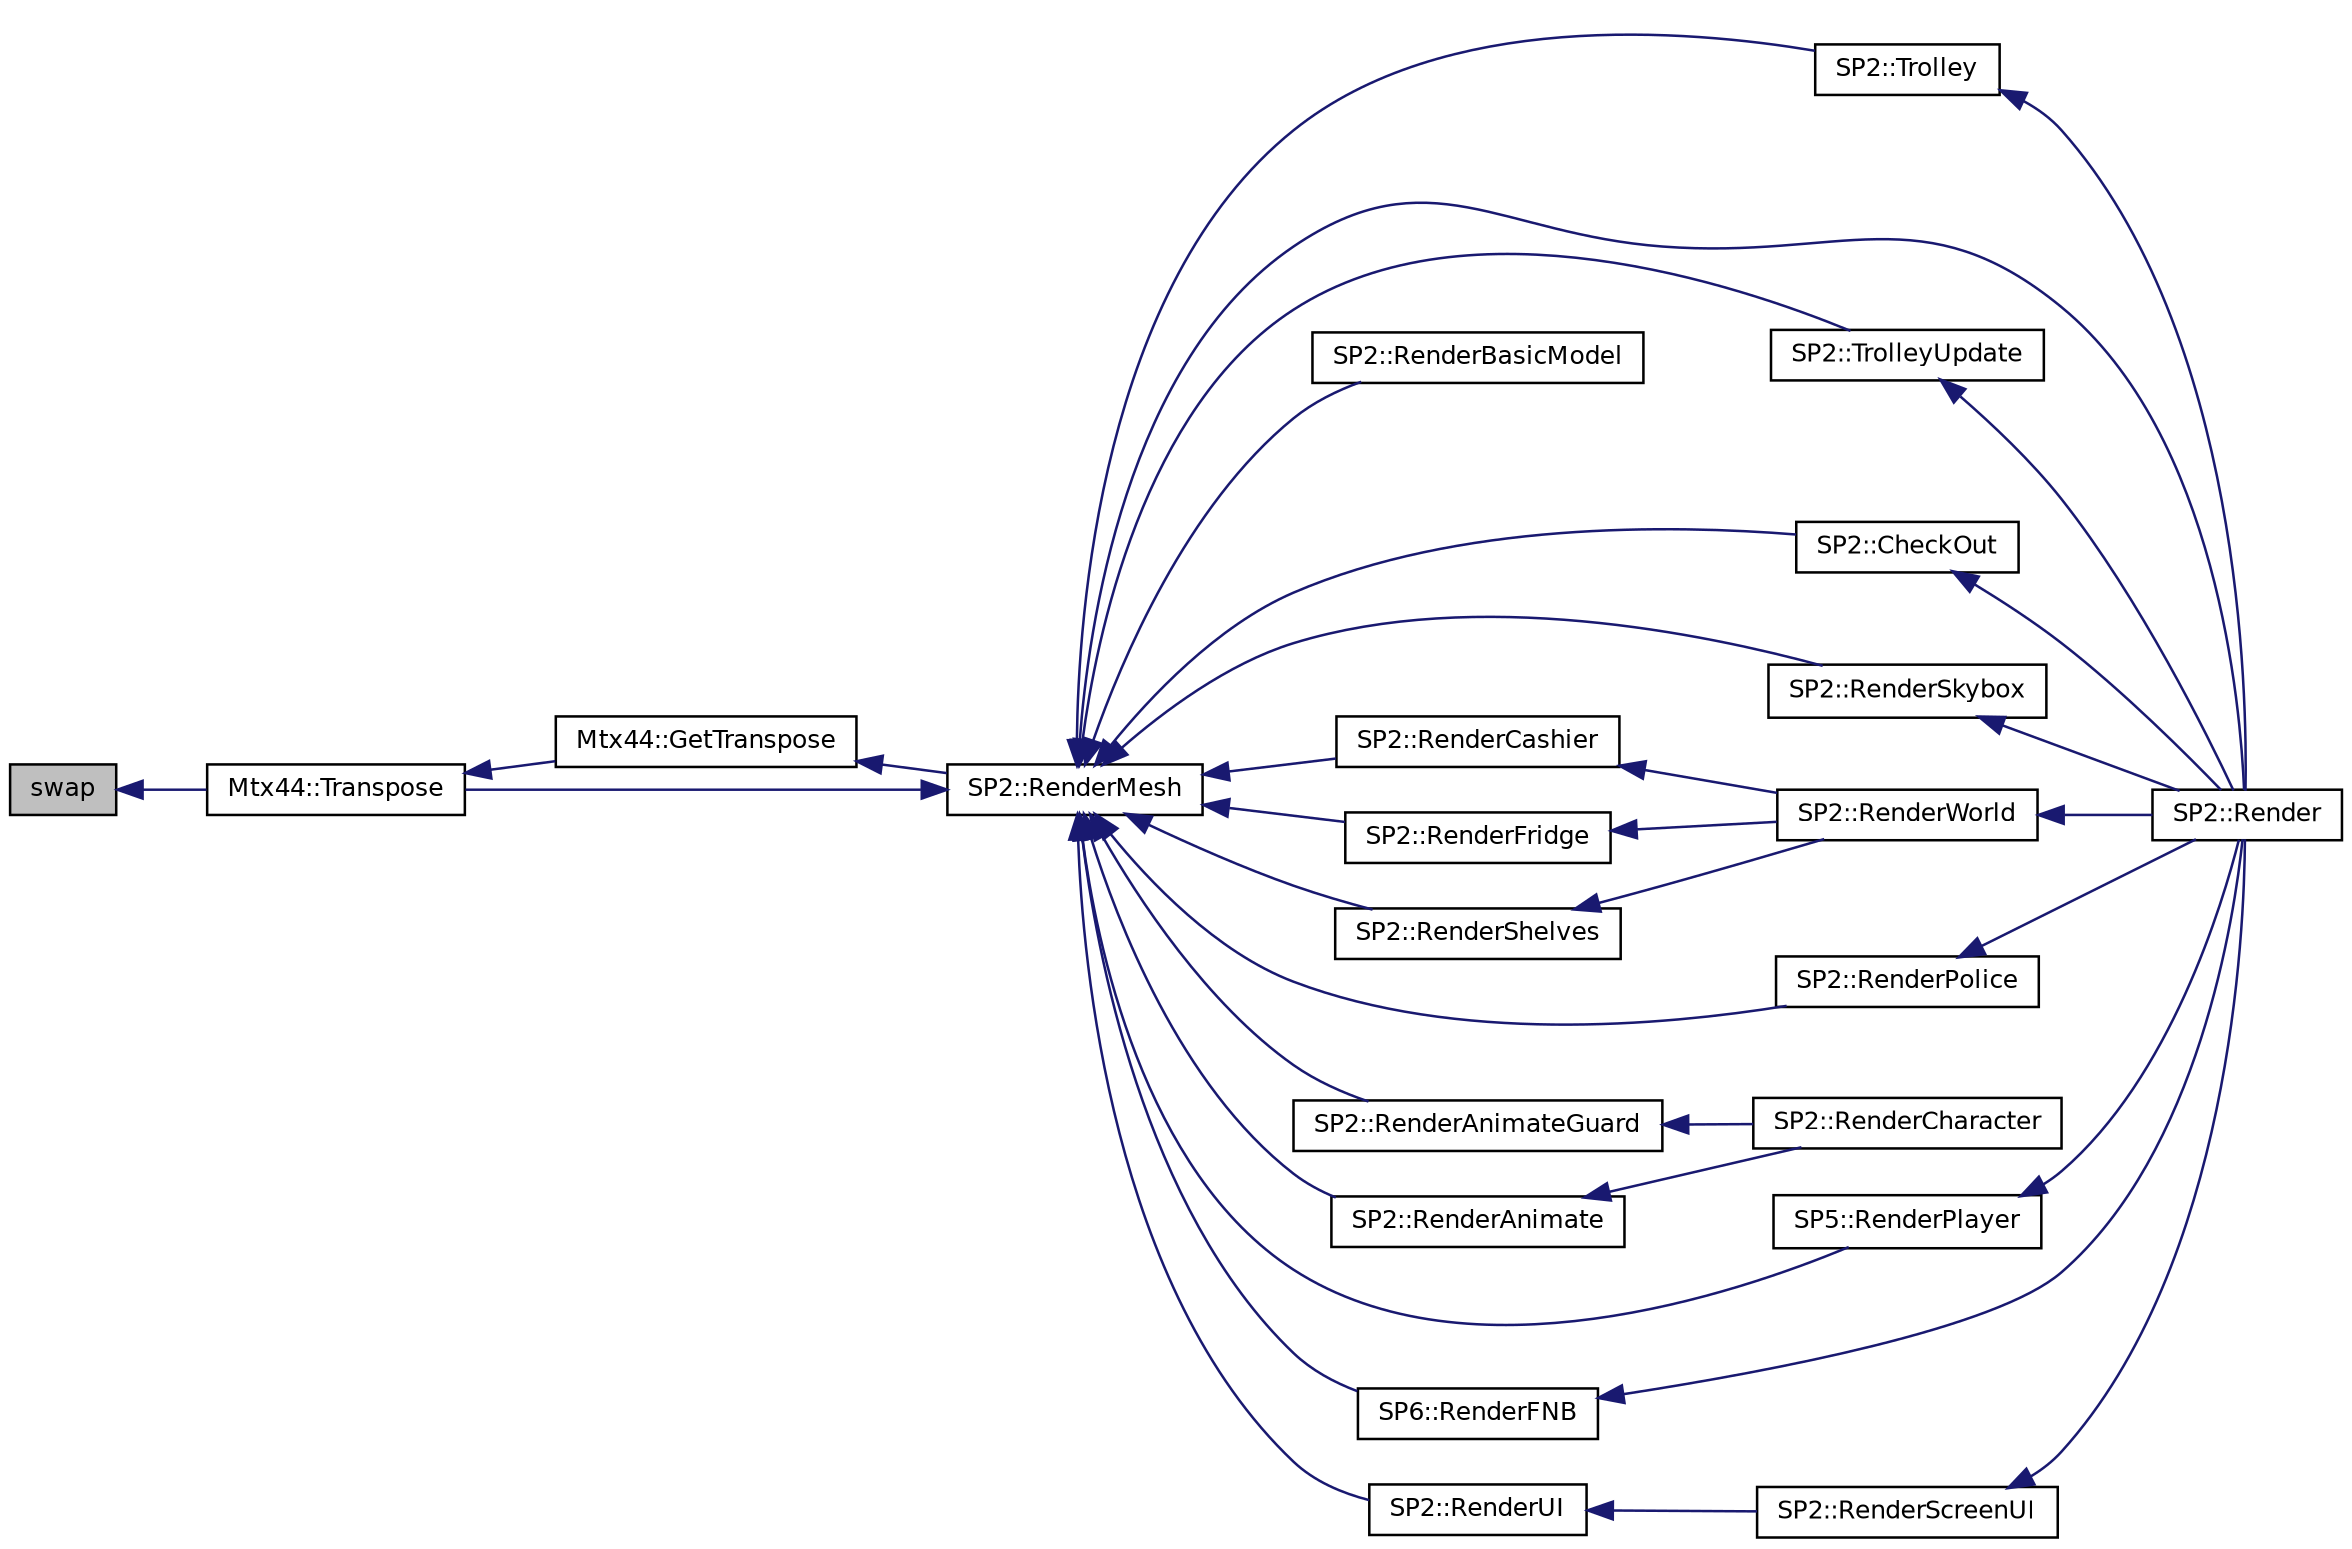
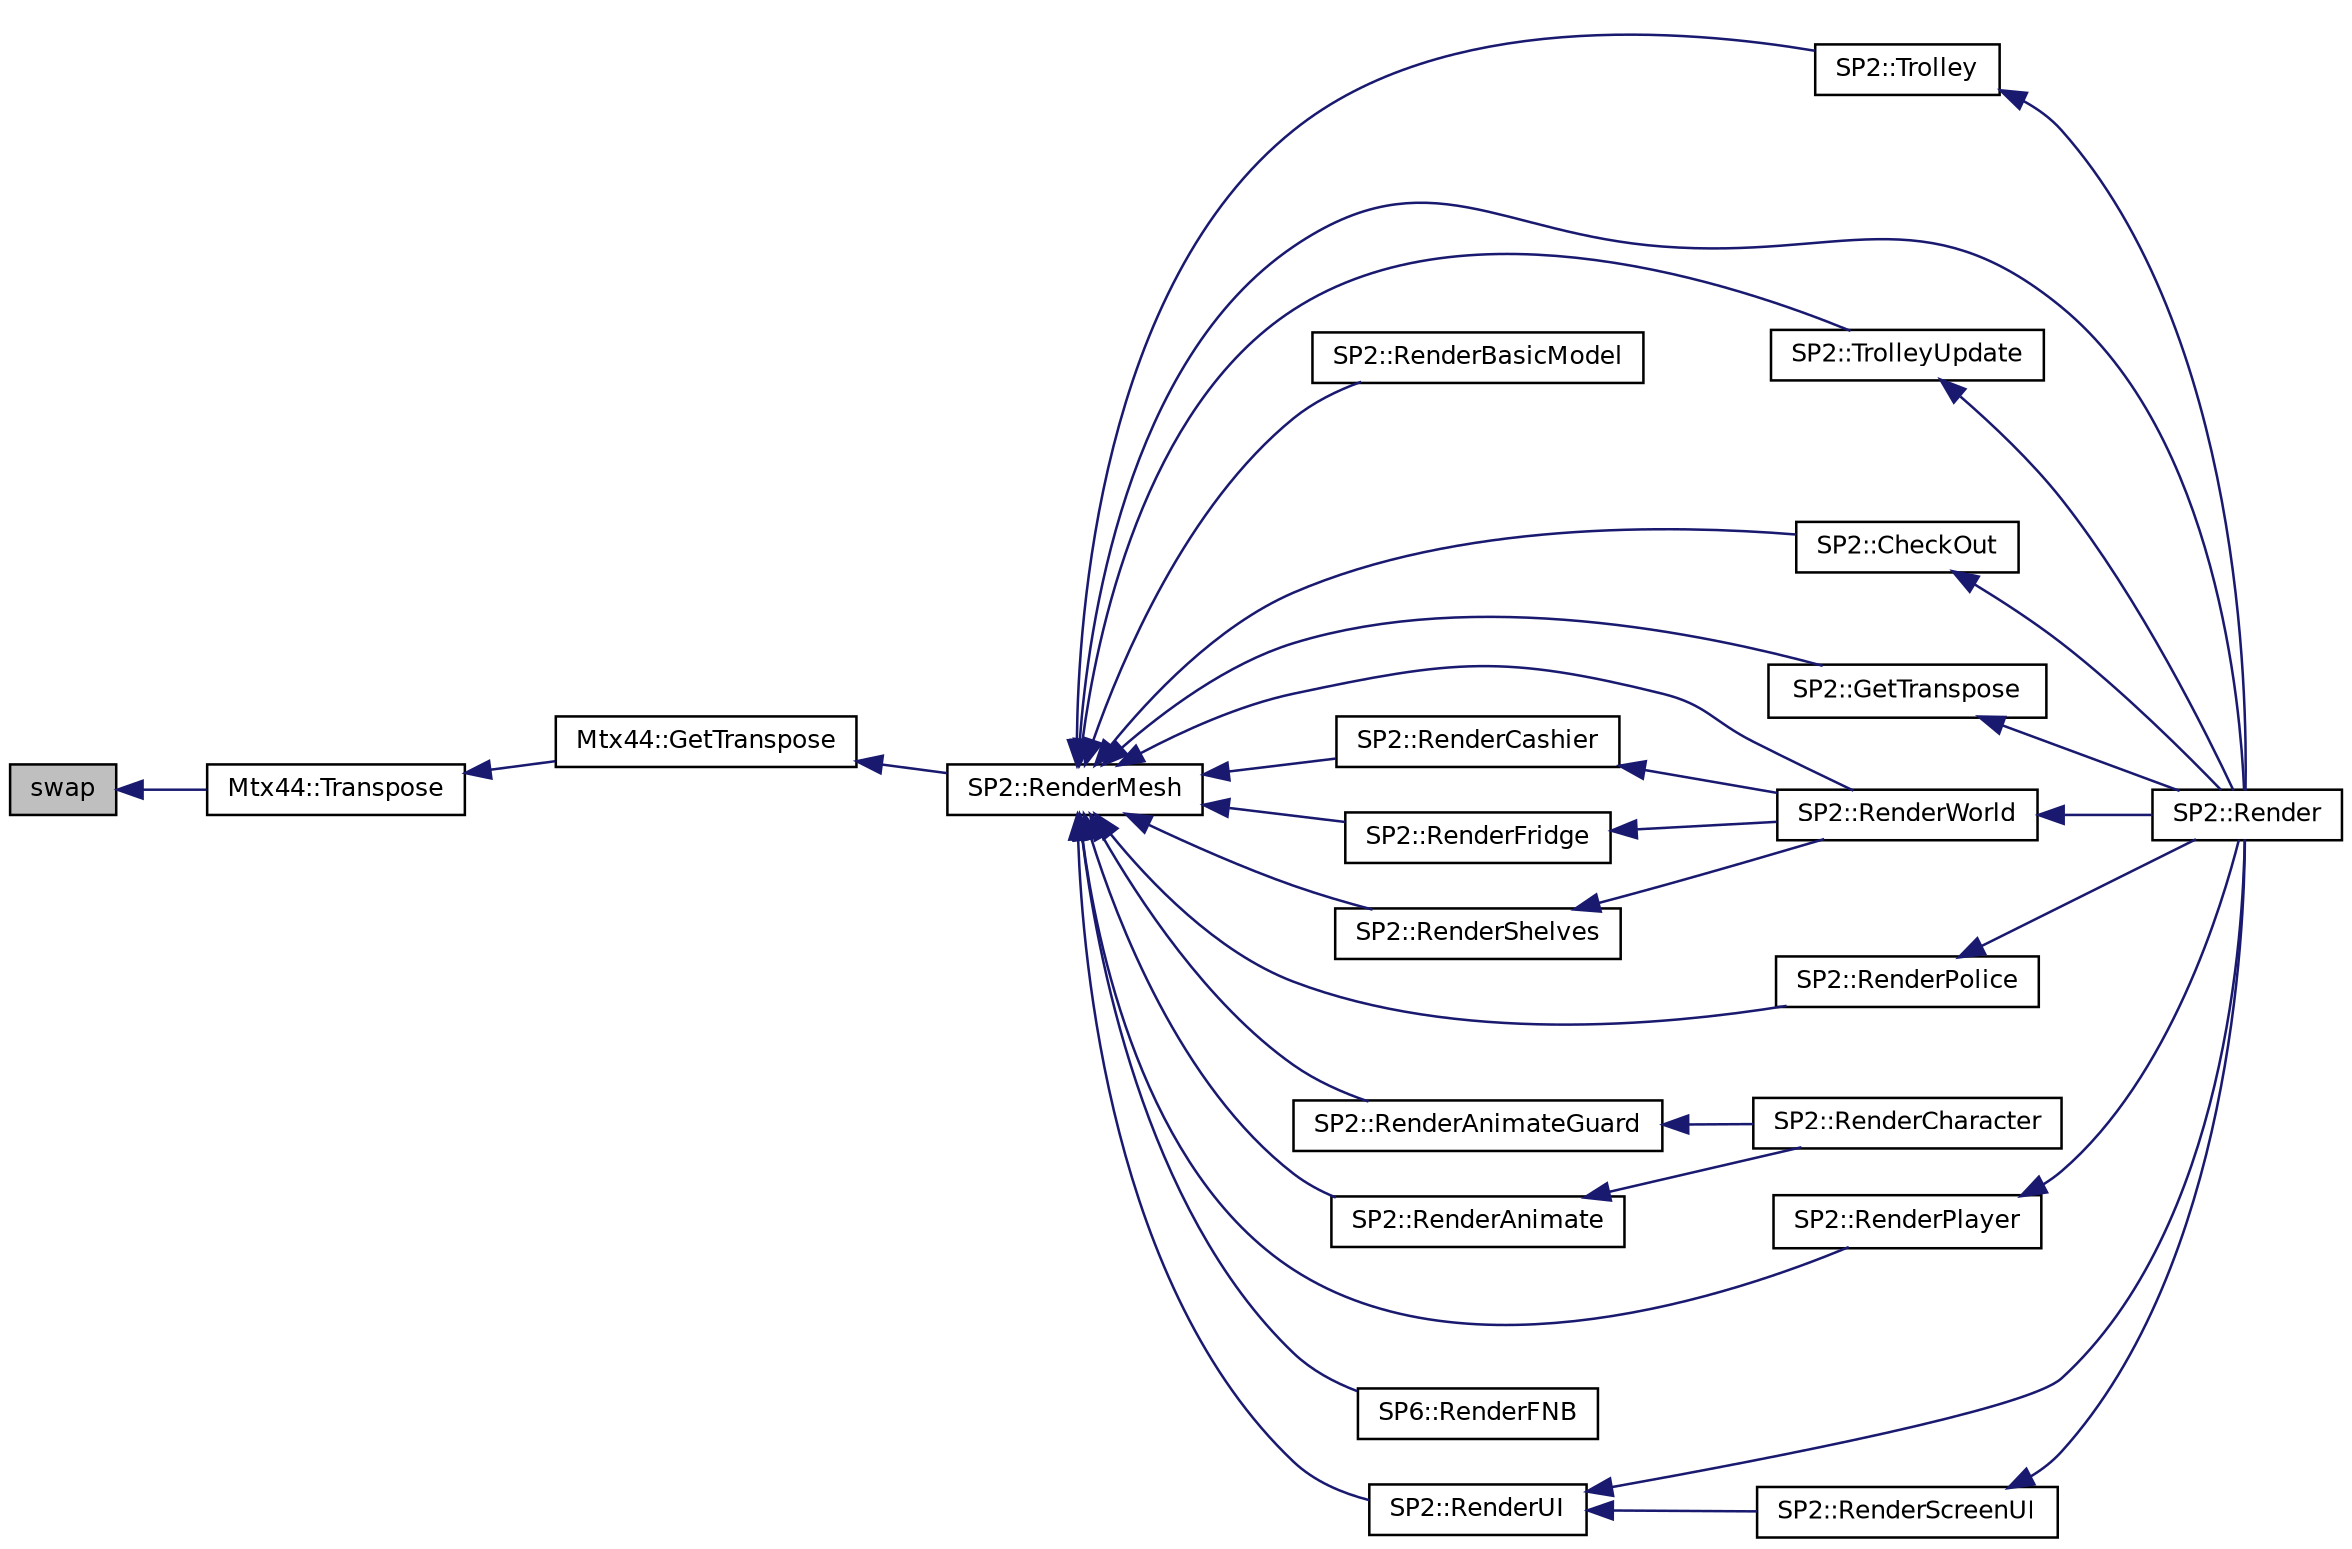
node "SP2::RenderSkybox": label "SP2::RenderSkybox" -> "SP2::GetTranspose"
edge "Mtx44::Transpose" -> "SP2::RenderMesh": now "SP2::RenderWorld" -> "SP2::RenderMesh"
node "SP5::RenderPlayer": label "SP5::RenderPlayer" -> "SP2::RenderPlayer"
edge "SP2::Render" -> "SP6::RenderFNB": now "SP2::Render" -> "SP2::RenderUI"
